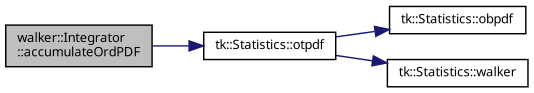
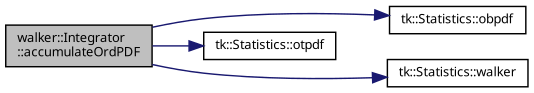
edge "tk::Statistics::otpdf" -> "tk::Statistics::obpdf": now "walker::Integrator ::accumulateOrdPDF" -> "tk::Statistics::obpdf"
edge "tk::Statistics::otpdf" -> "tk::Statistics::walker": now "walker::Integrator ::accumulateOrdPDF" -> "tk::Statistics::walker"
